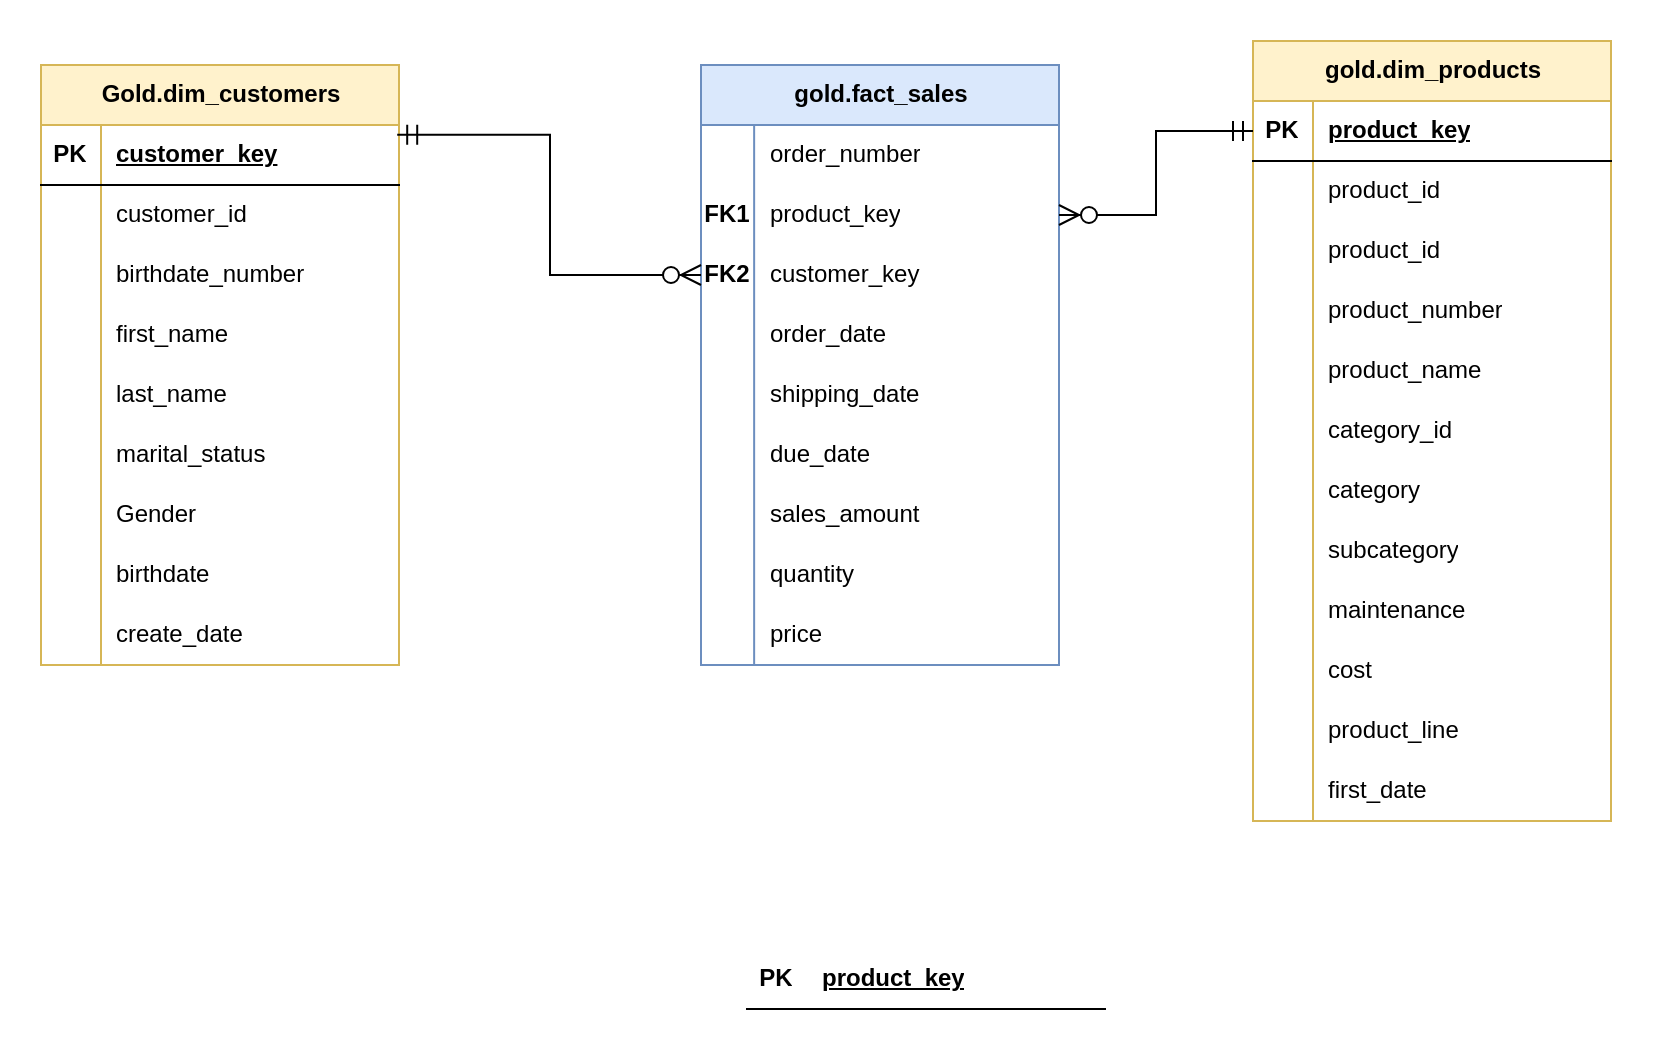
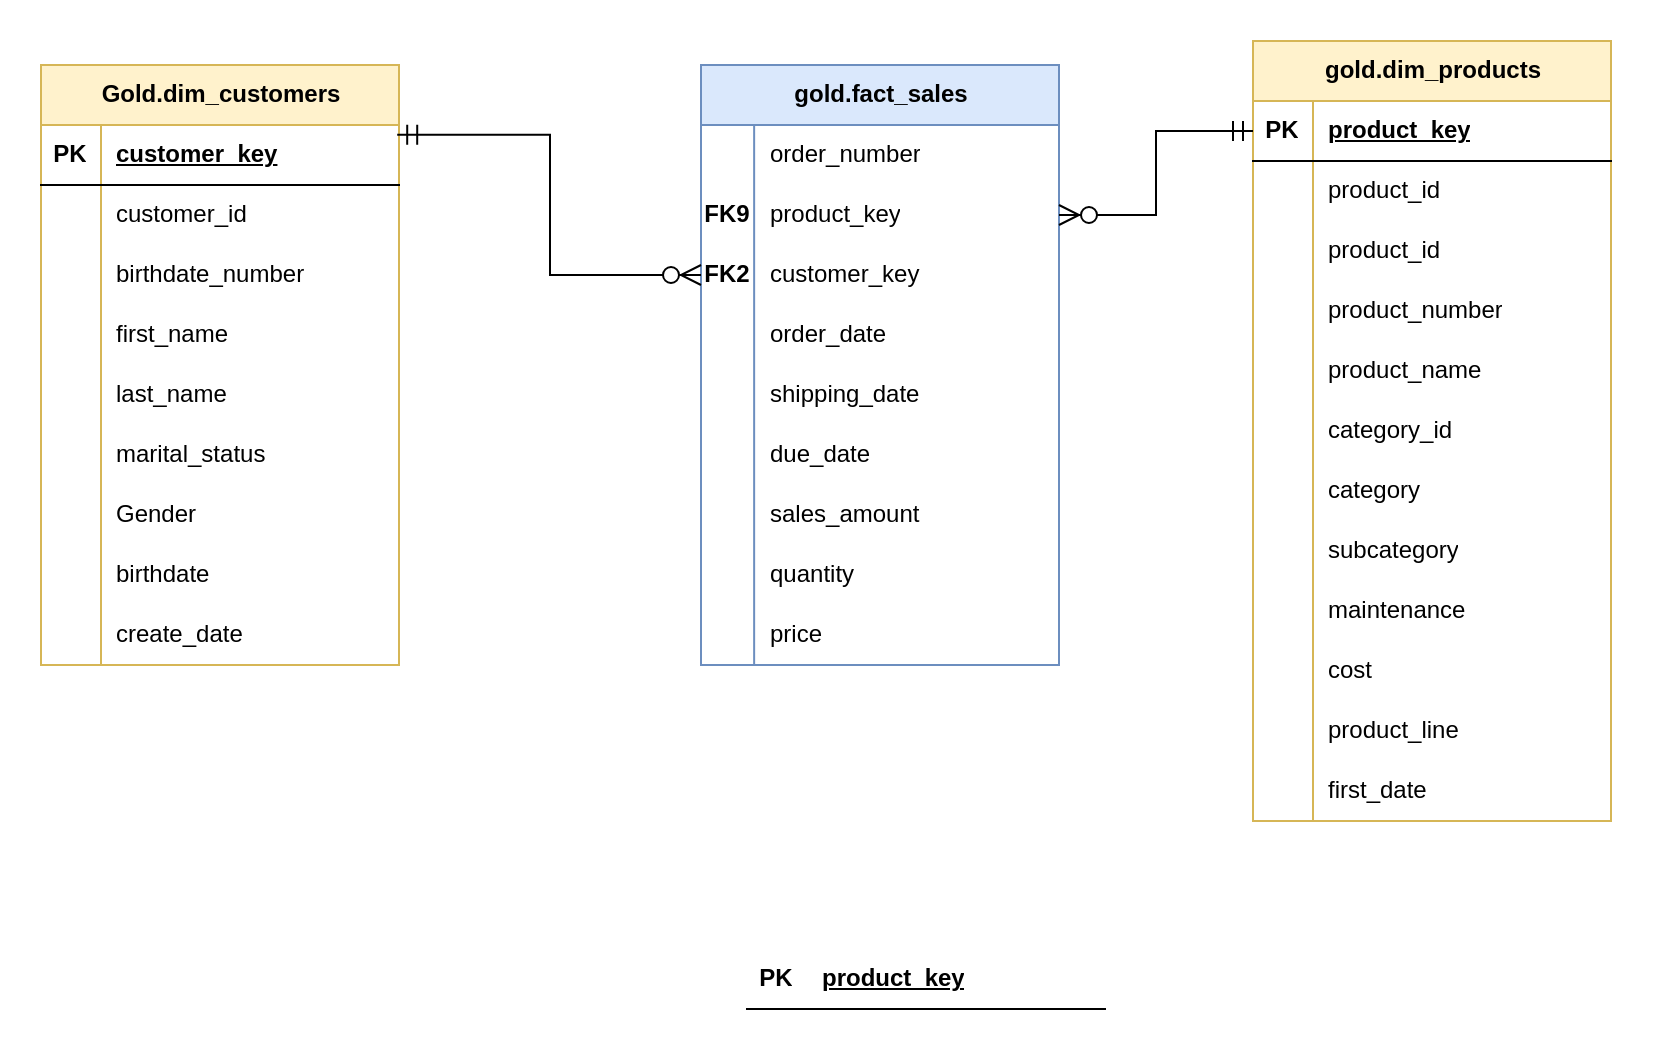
node "FK1": label "FK1" -> "FK9"
